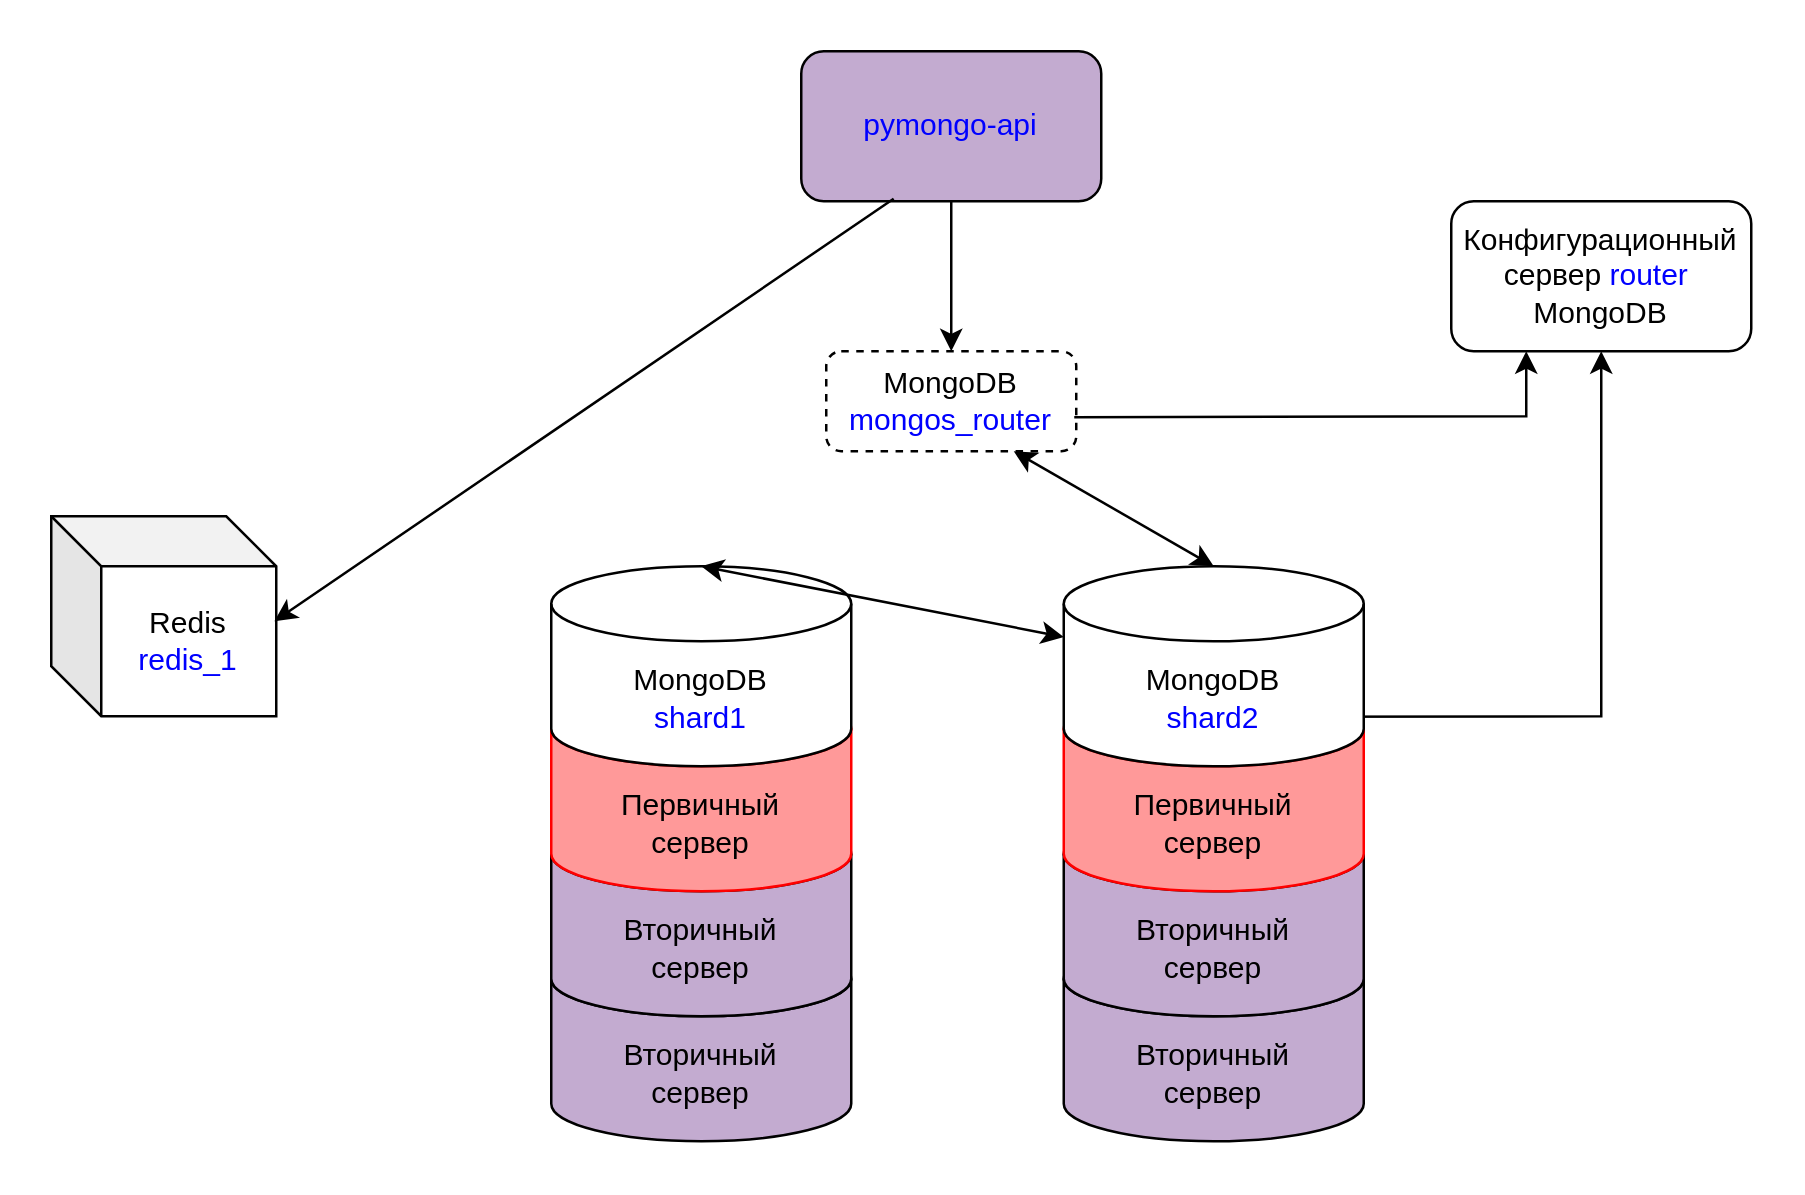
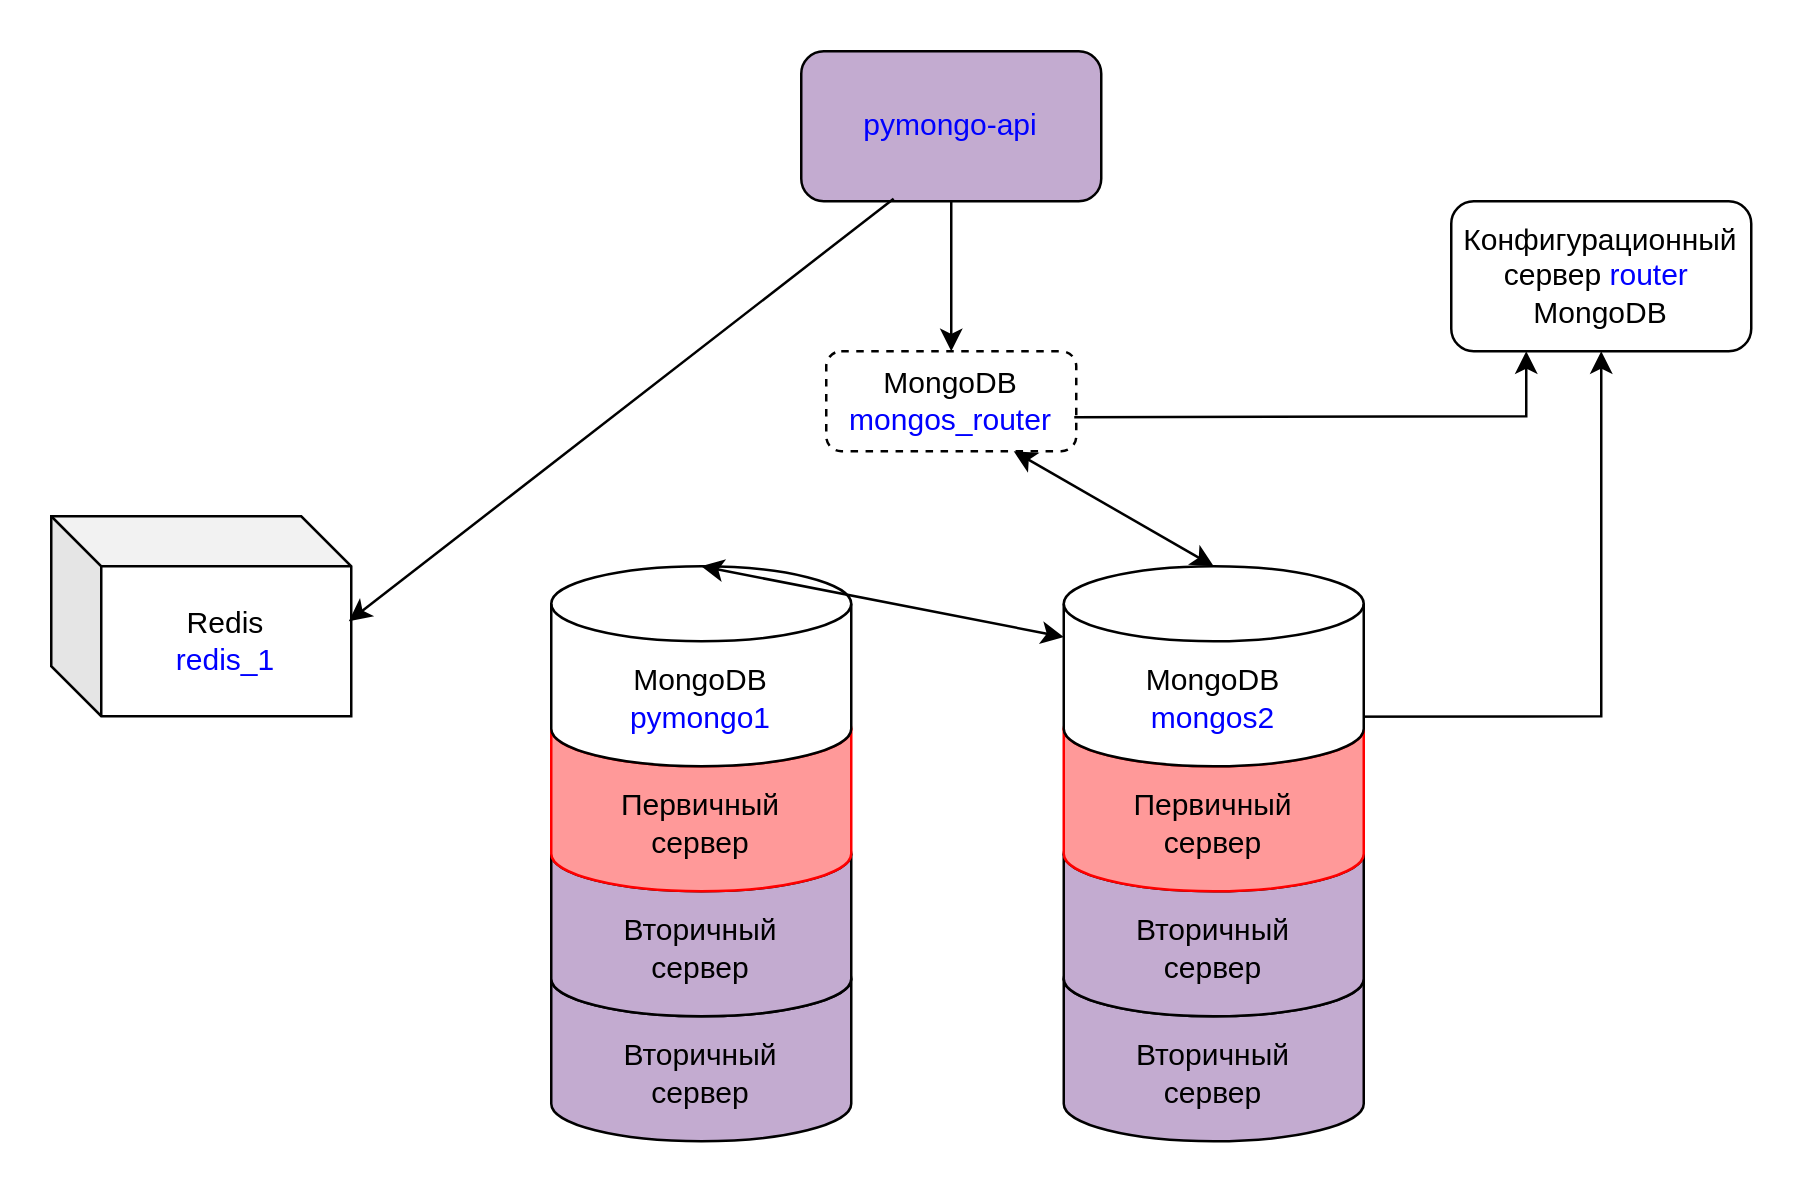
node "Redis redis_1": size 225x200 -> 300x200
node "MongoDB shard1": label "MongoDB shard1" -> "MongoDB pymongo1"
node "MongoDB shard2": label "MongoDB shard2" -> "MongoDB mongos2"
